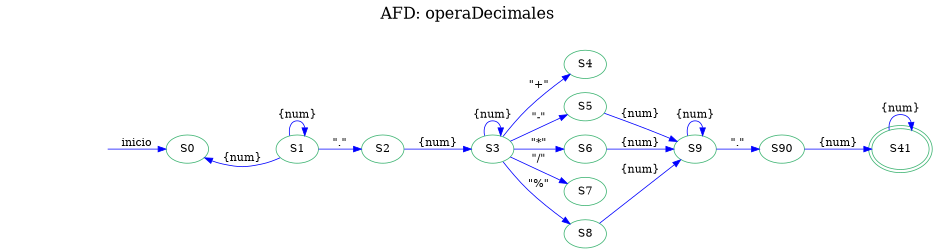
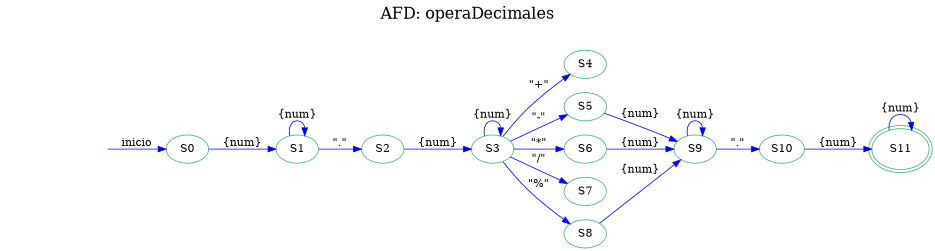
node "S90": label "S90" -> "S10"
node "S41": label "S41" -> "S11"
edge "S1" -> "S0": reversed
